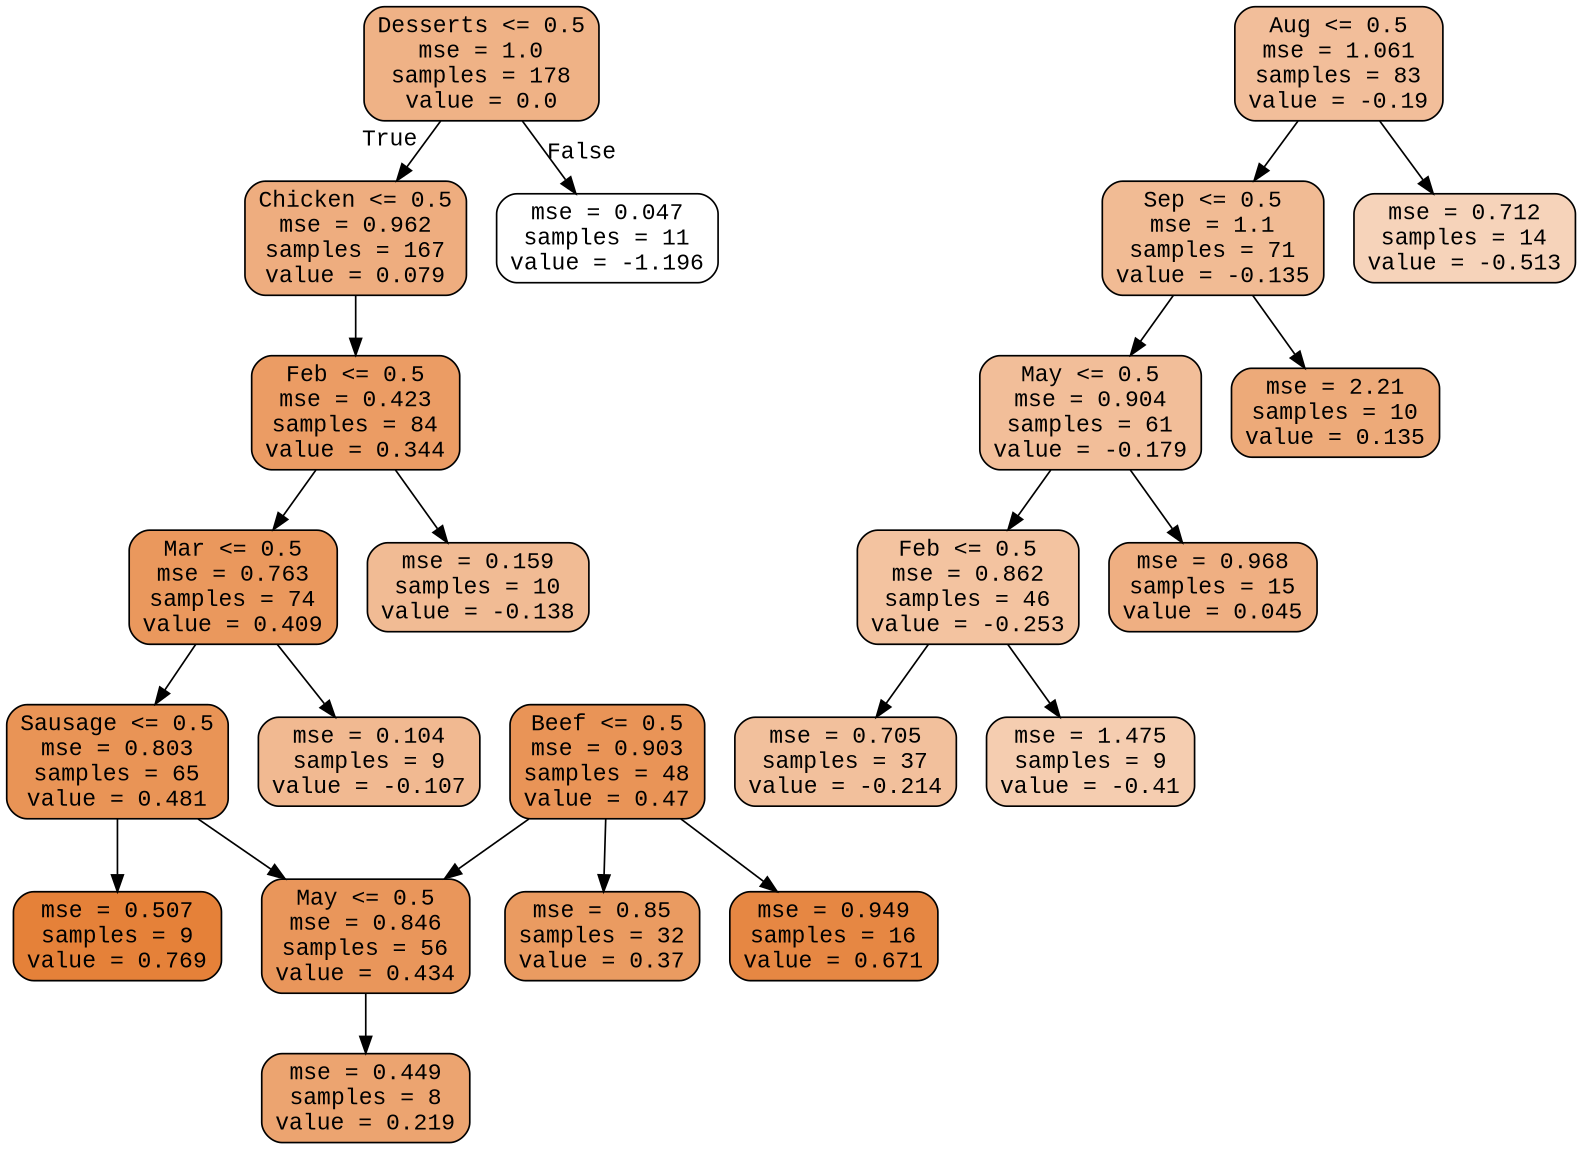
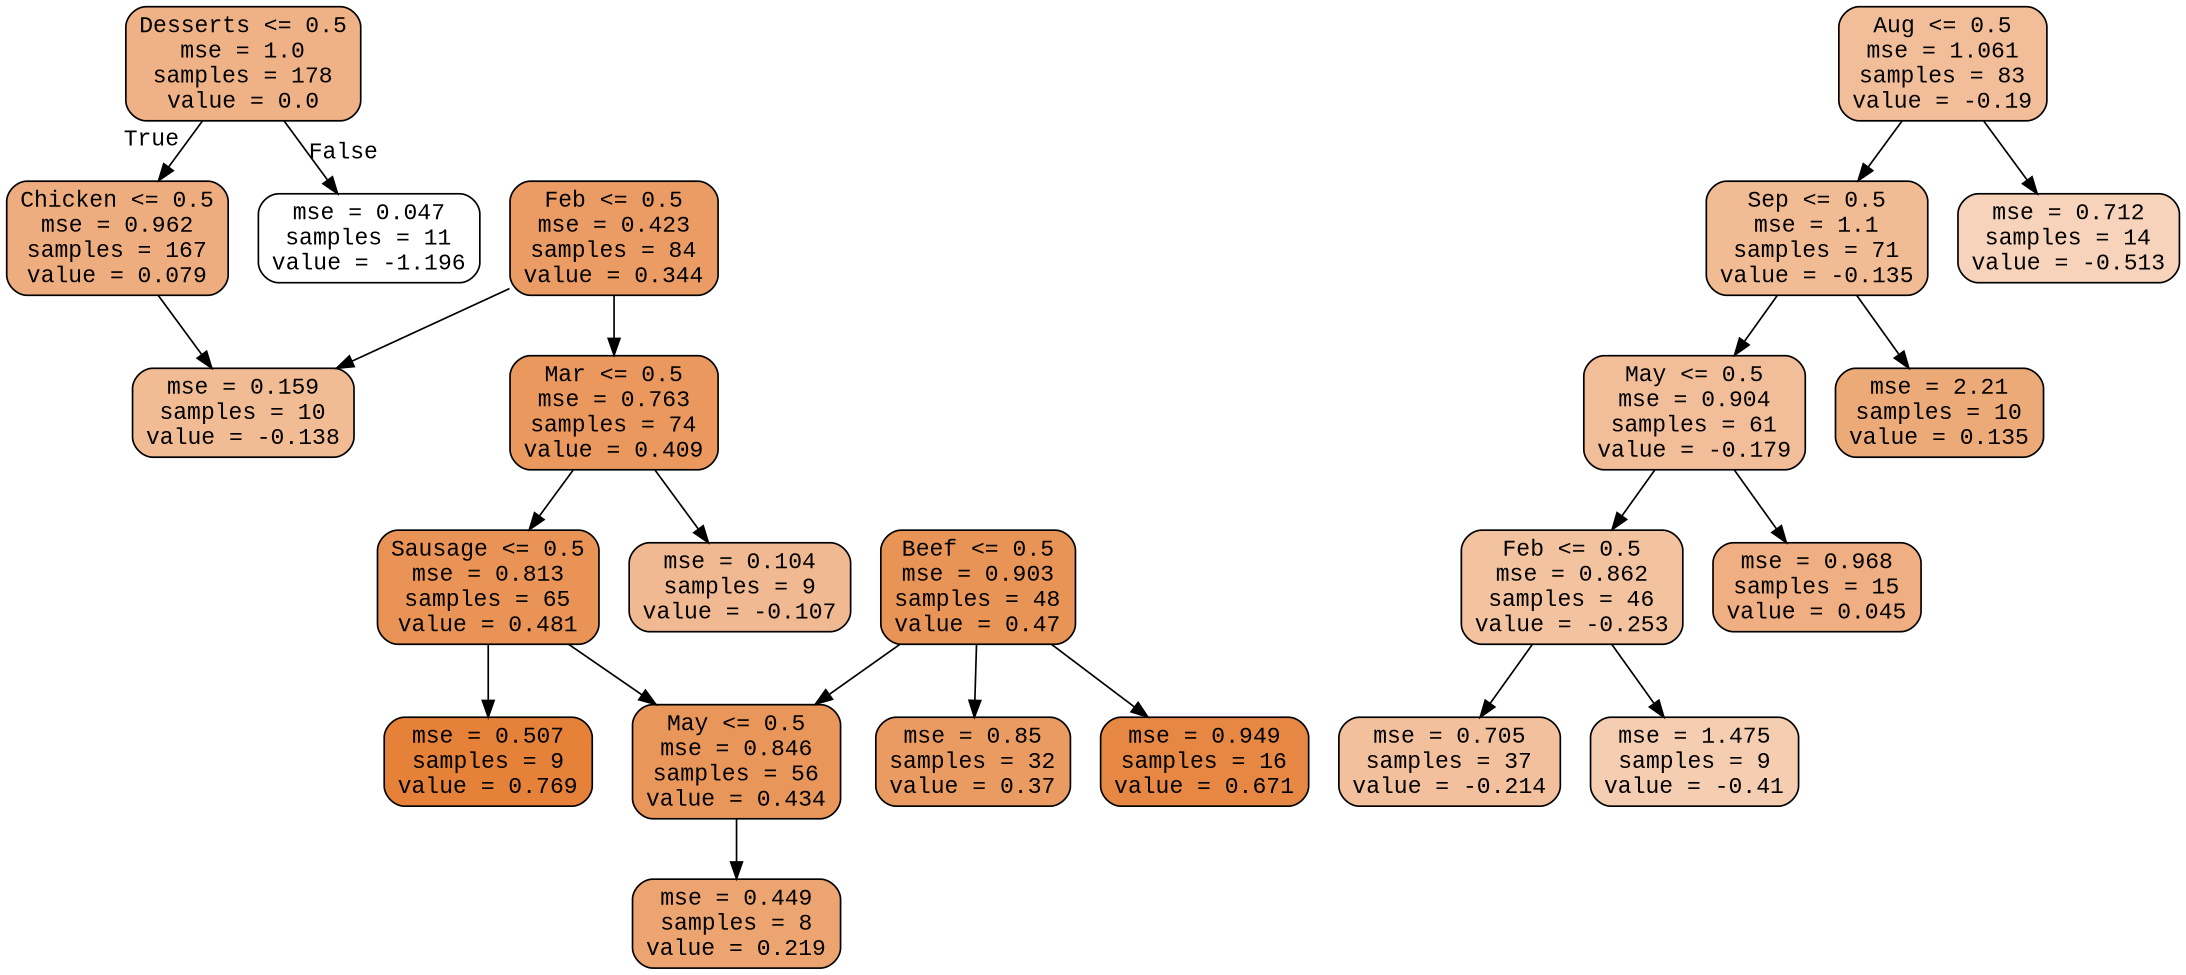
edge "Chicken <= 0.5 mse = 0.962 samples = 167 value = 0.079" -> "Feb <= 0.5 mse = 0.423 samples = 84 value = 0.344": now "Chicken <= 0.5 mse = 0.962 samples = 167 value = 0.079" -> "mse = 0.159 samples = 10 value = -0.138"
node "Sausage <= 0.5 mse = 0.803 samples = 65 value = 0.481": label "Sausage <= 0.5 mse = 0.803 samples = 65 value = 0.481" -> "Sausage <= 0.5 mse = 0.813 samples = 65 value = 0.481"
